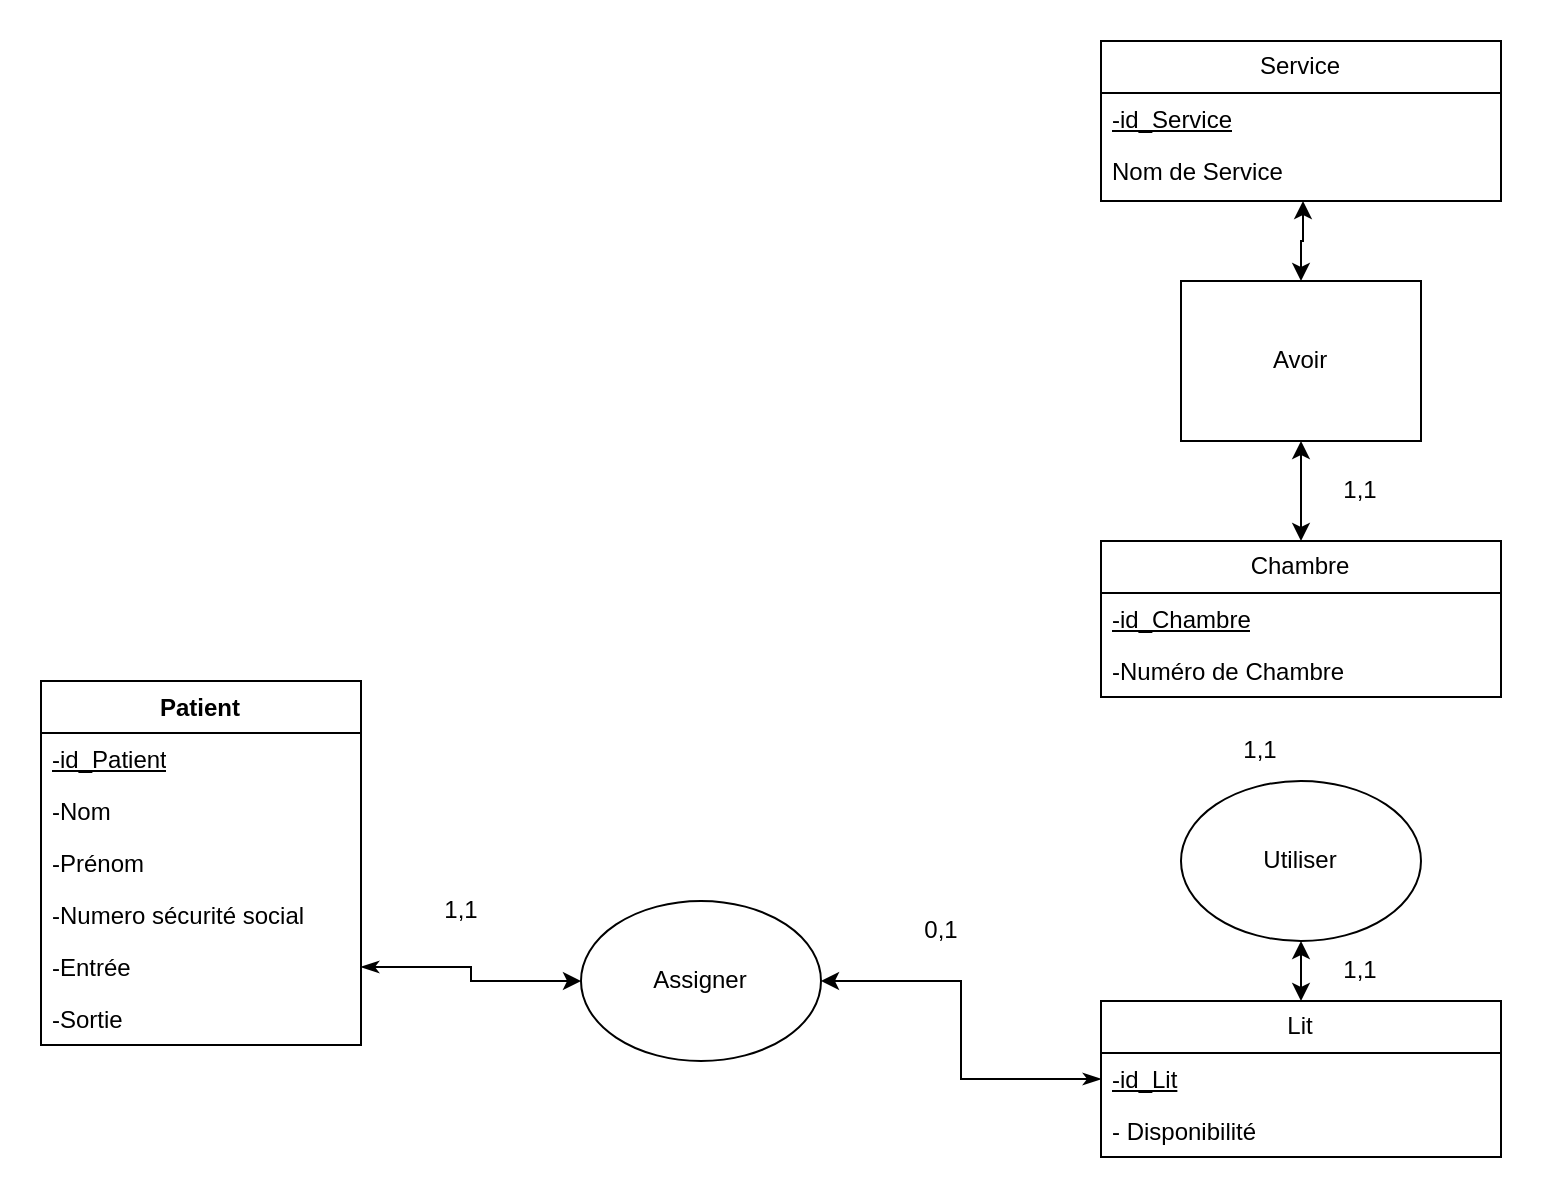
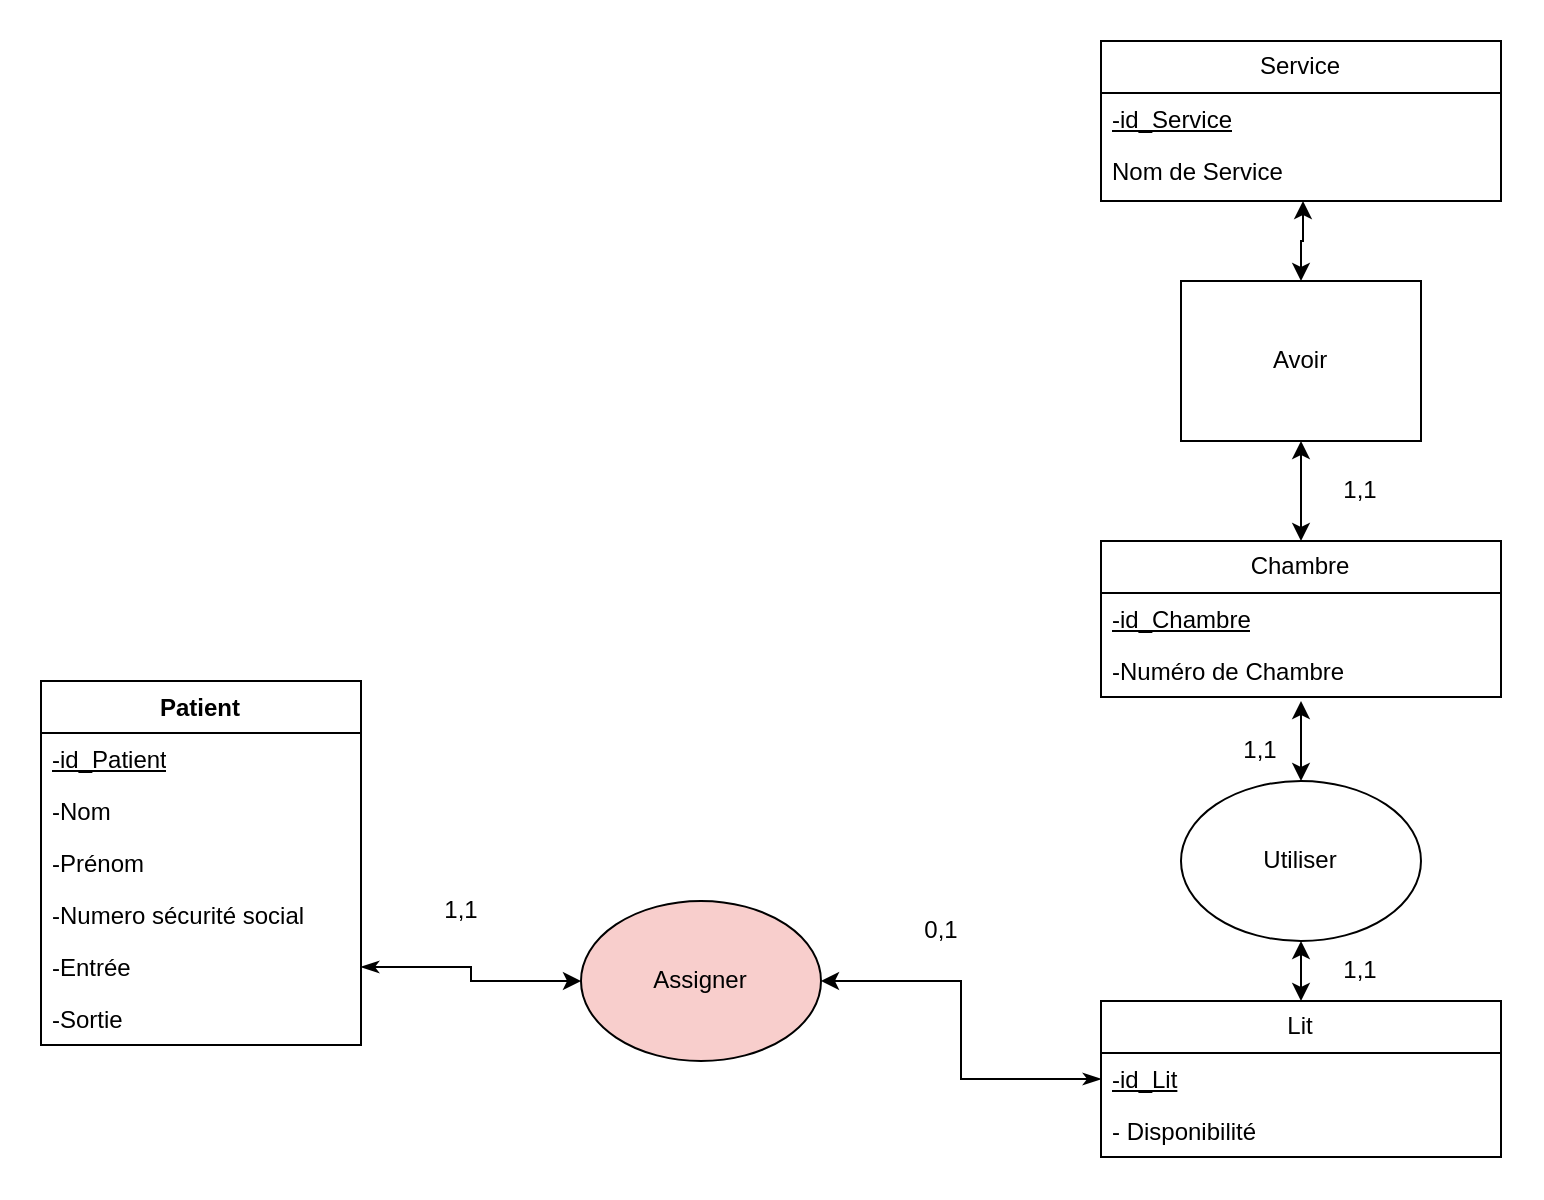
edge "-Numéro de Chambre" -- "Utiliser": added
node "Assigner": fillcolor #ffffff -> #f8cecc
